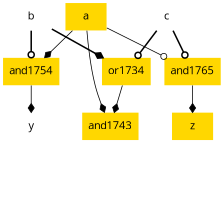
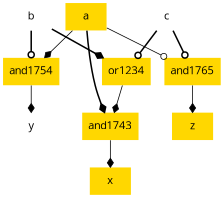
edge "a" -> "and1743": style solid -> bold
node "or1734": label "or1734" -> "or1234"
node "x": added
